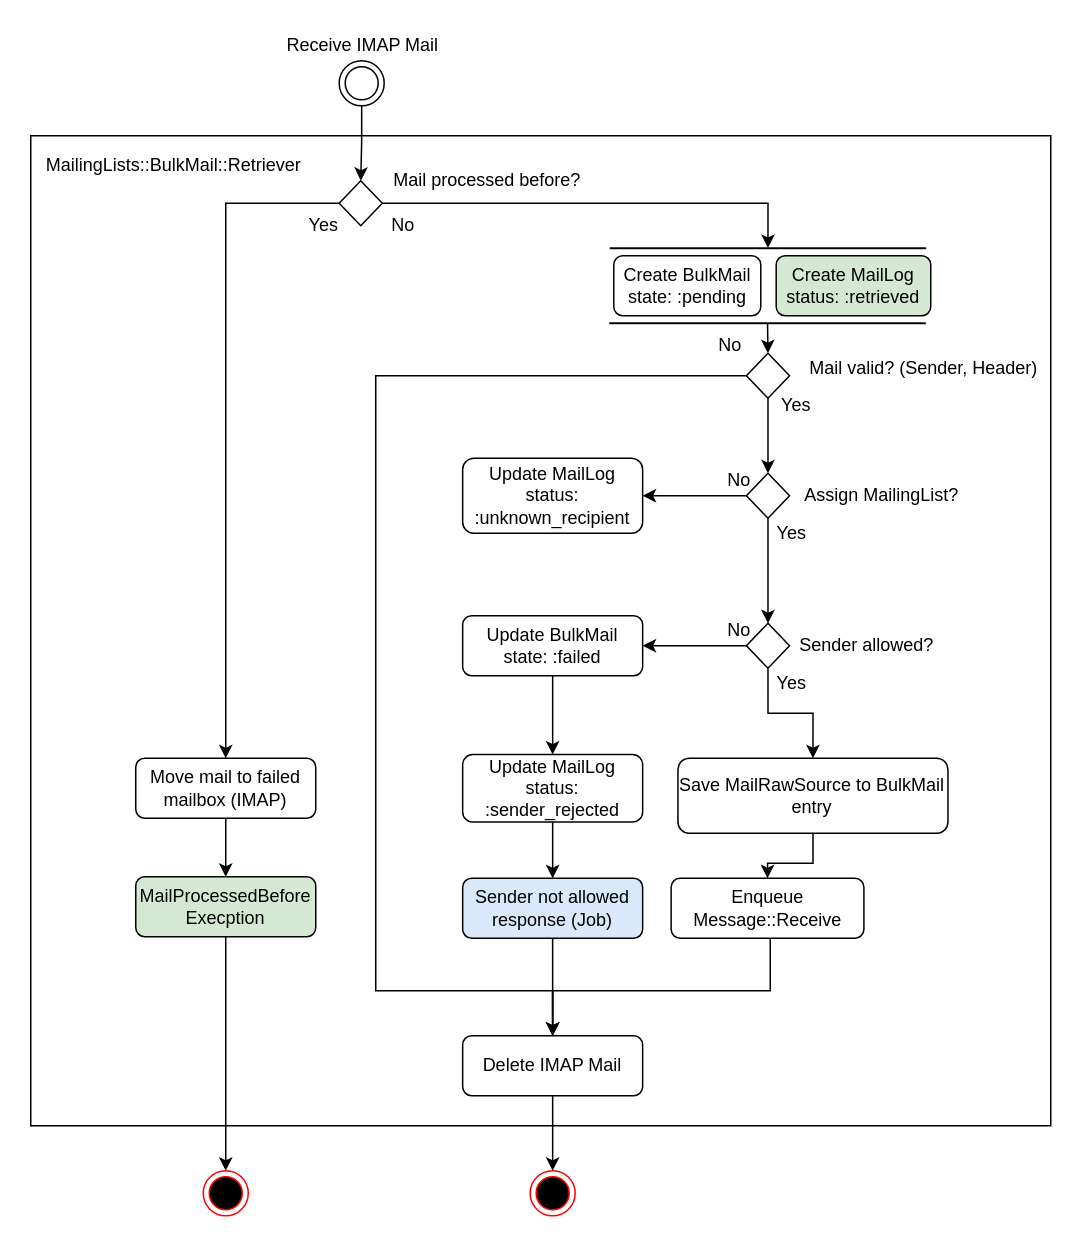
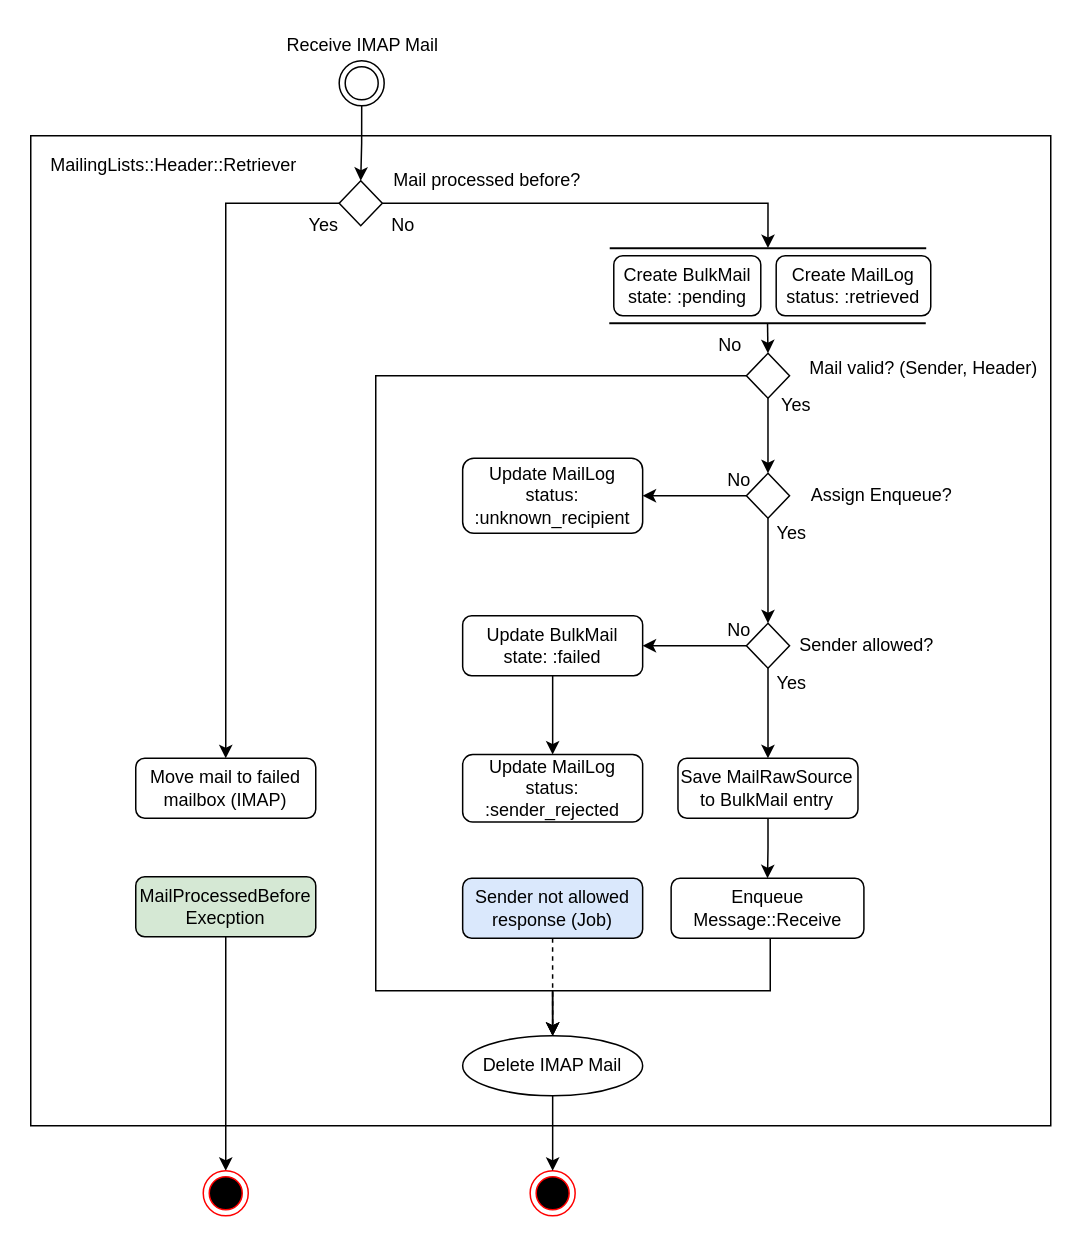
node "MailingLists::BulkMail::Retriever": label "MailingLists::BulkMail::Retriever" -> "MailingLists::Header::Retriever"
node "Create MailLog status: :retrieved": fillcolor #d5e8d4 -> #ffffff
node "Assign MailingList?": label "Assign MailingList?" -> "Assign Enqueue?"
node "Save MailRawSource to BulkMail entry": size 270x75 -> 180x60
edge "Move mail to failed mailbox (IMAP)" -> "MailProcessedBefore Execption": removed
edge "Update MailLog status: :sender_rejected" -> "Sender not allowed response (Job)": removed
edge "Sender not allowed response (Job)" -> "Delete IMAP Mail": style solid -> dashed
node "Delete IMAP Mail": shape rounded rectangle -> ellipse
